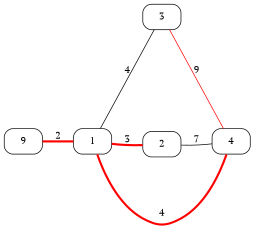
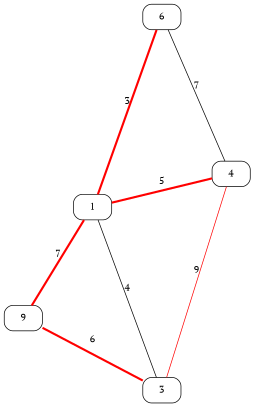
edge "9" -- "1": label "2" -> "7"
node "2": label "2" -> "6"
edge "1" -- "4": label "4" -> "5"
edge "9" -- "3": added, label "6"
